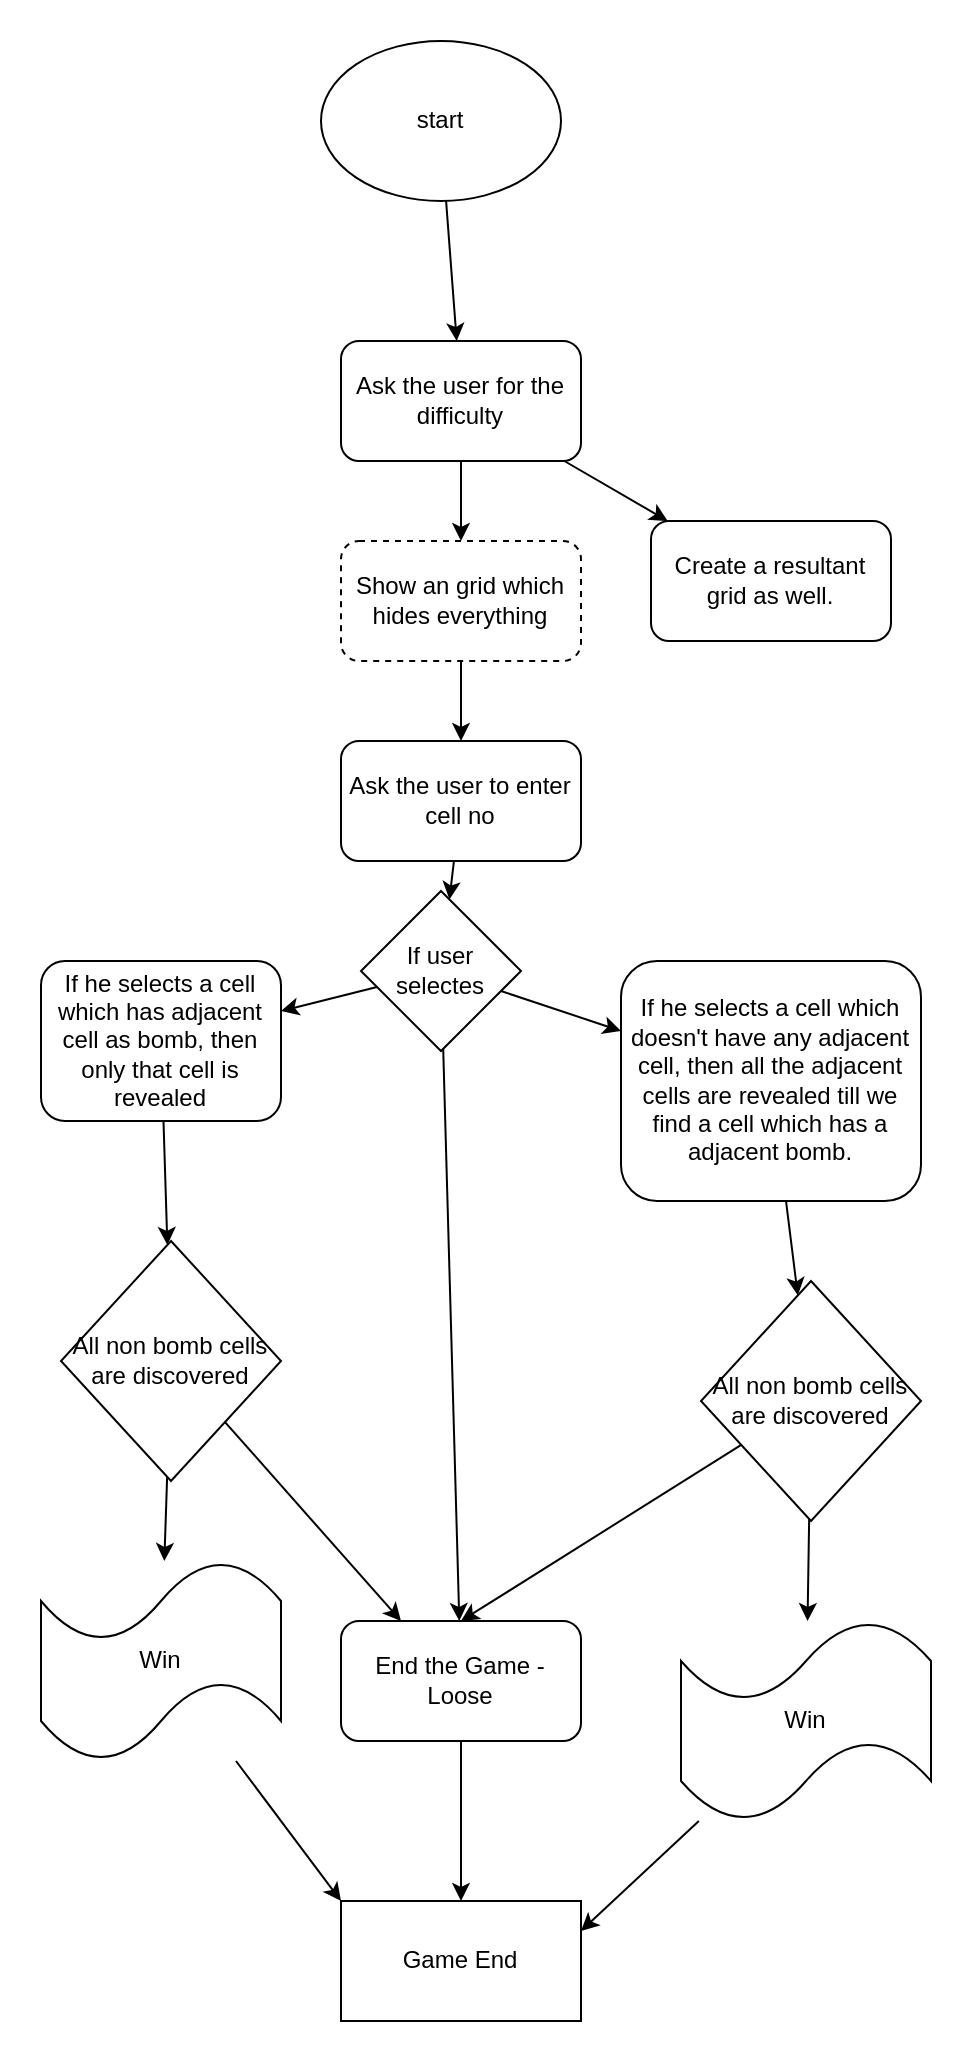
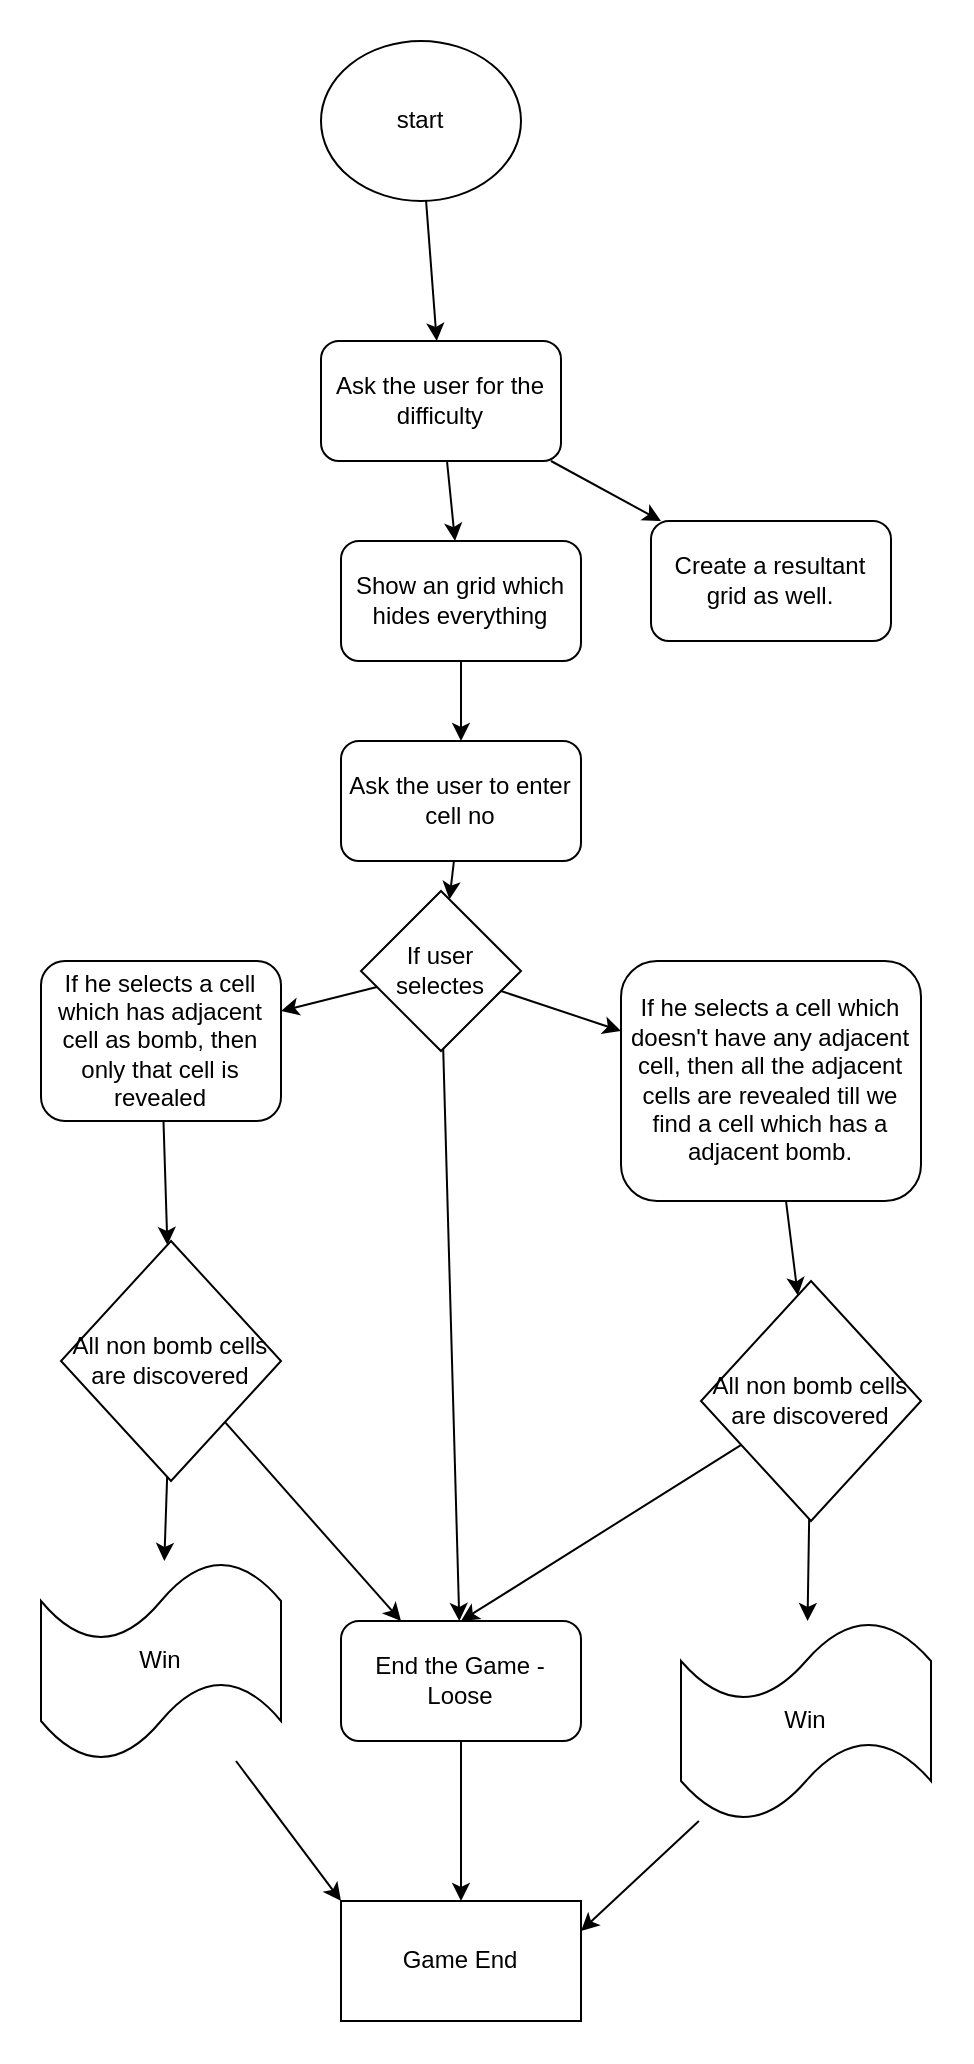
node "start": size 240x160 -> 200x160
node "Ask the user for the difficulty": moved (461, 401) -> (441, 401)
node "Show an grid which hides everything": style dashed -> solid
